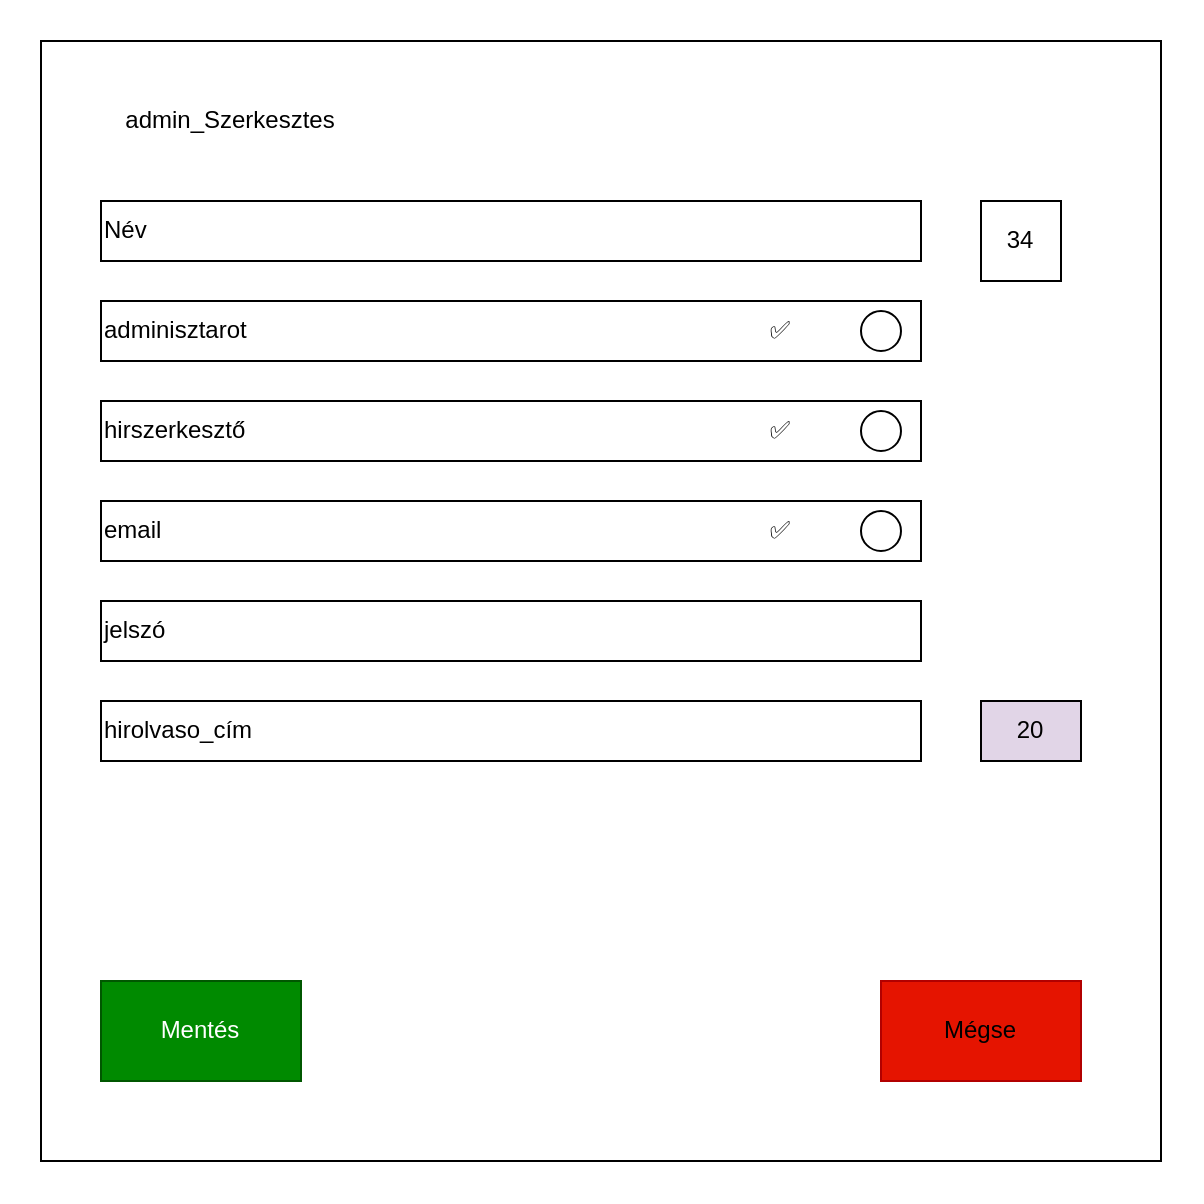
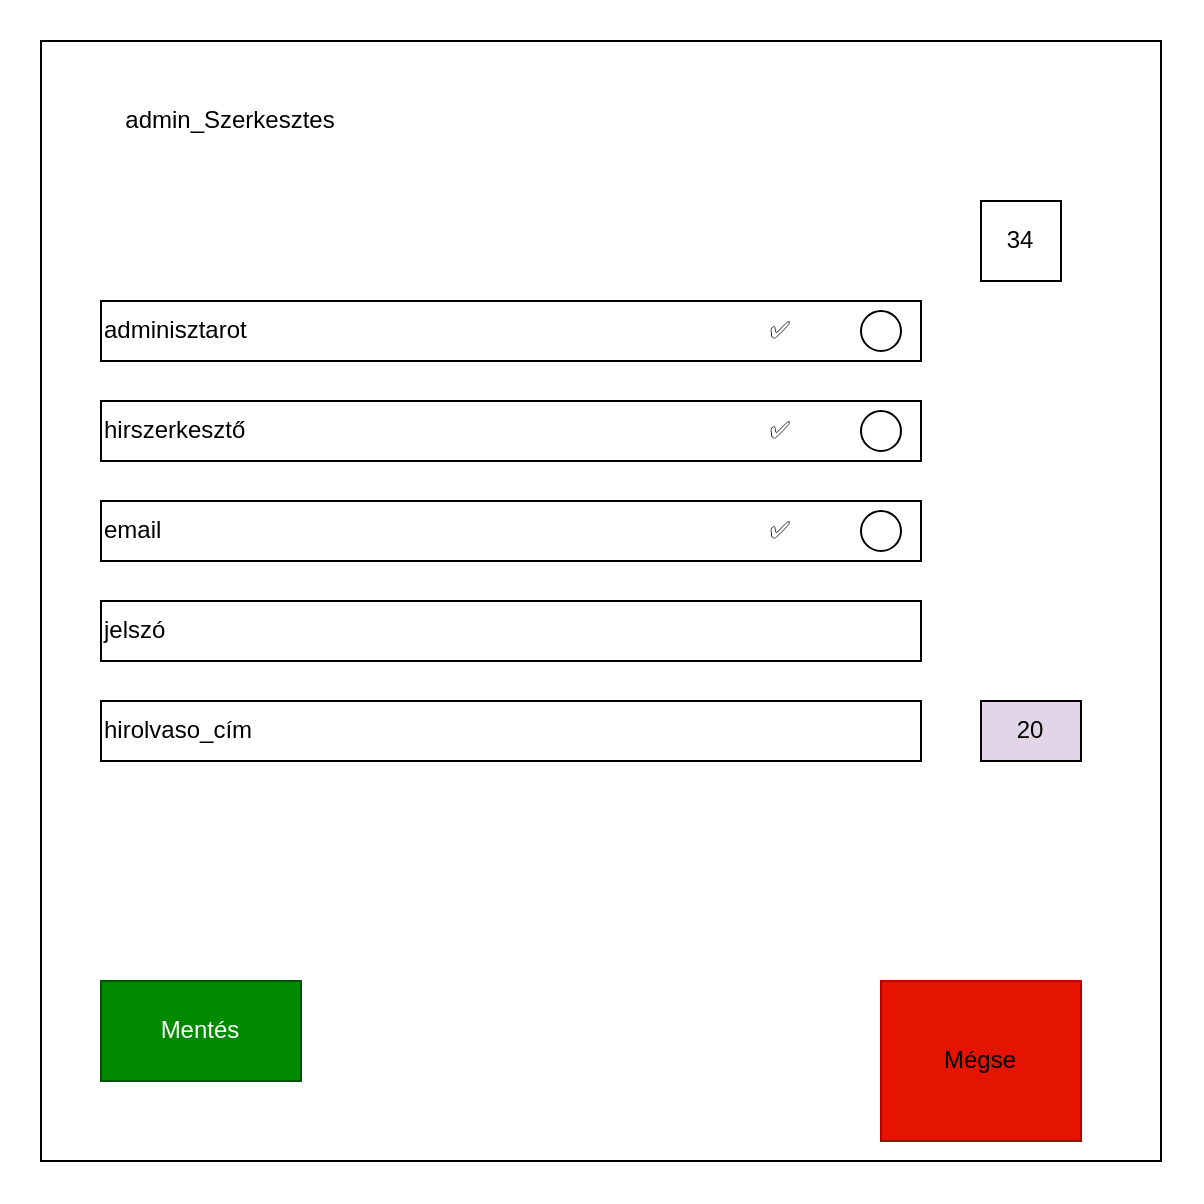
node "Név": removed
node "Mégse": size 200x100 -> 200x160
